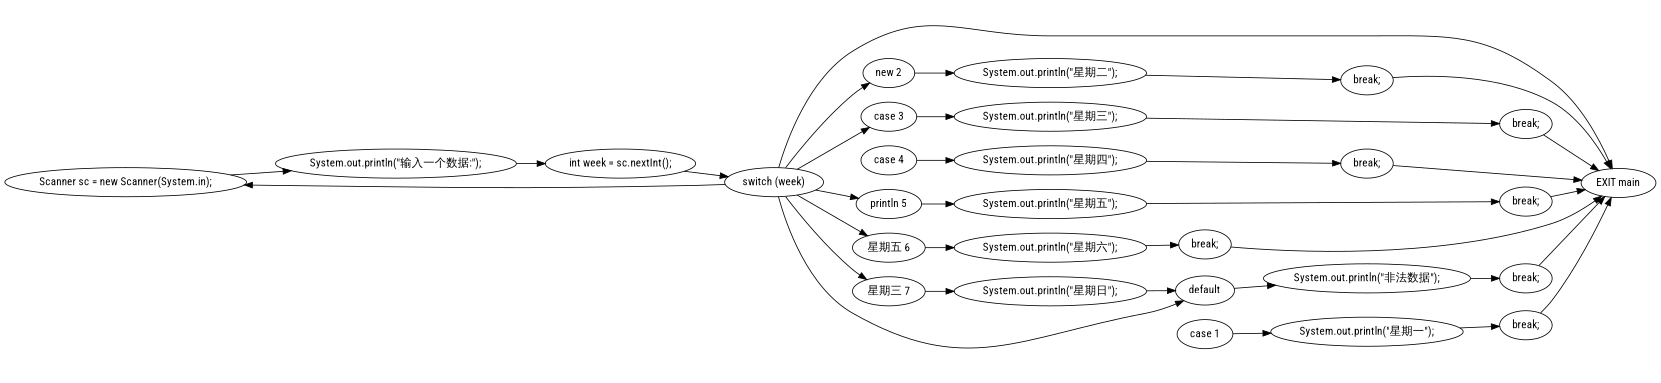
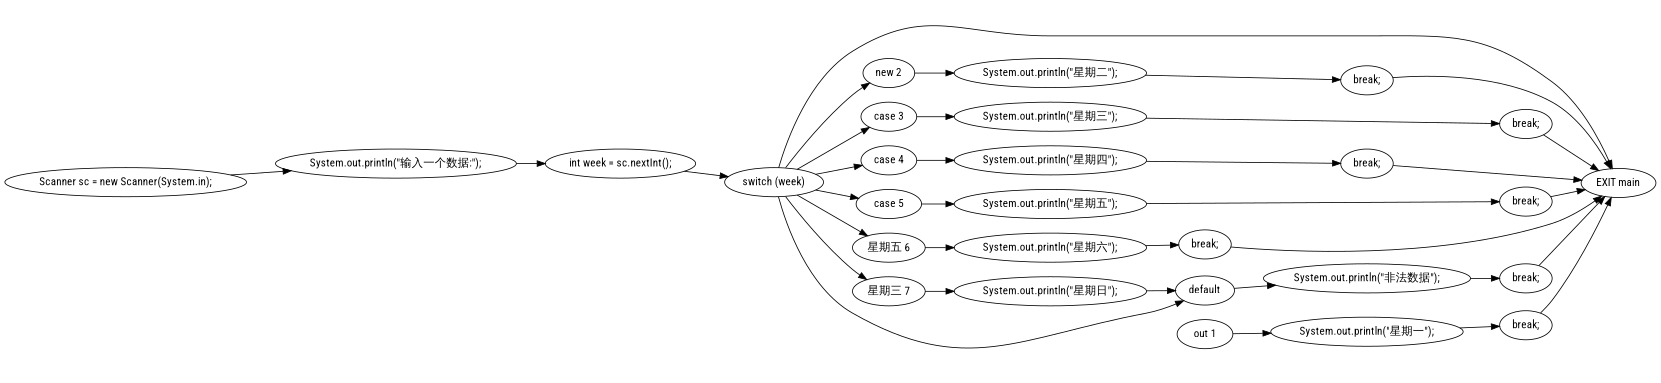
edge "switch (week)" -> "Scanner sc = new Scanner(System.in);": now "switch (week)" -> "case 4"
node "println 5": label "println 5" -> "case 5"
node "case 1": label "case 1" -> "out 1"
